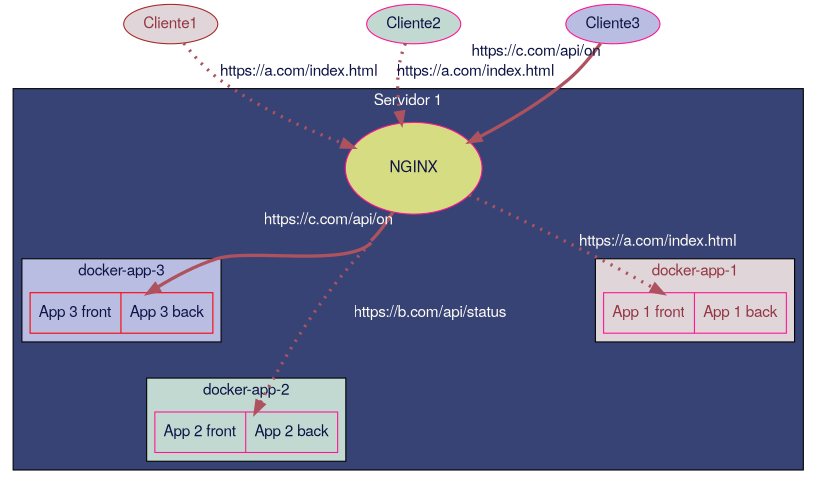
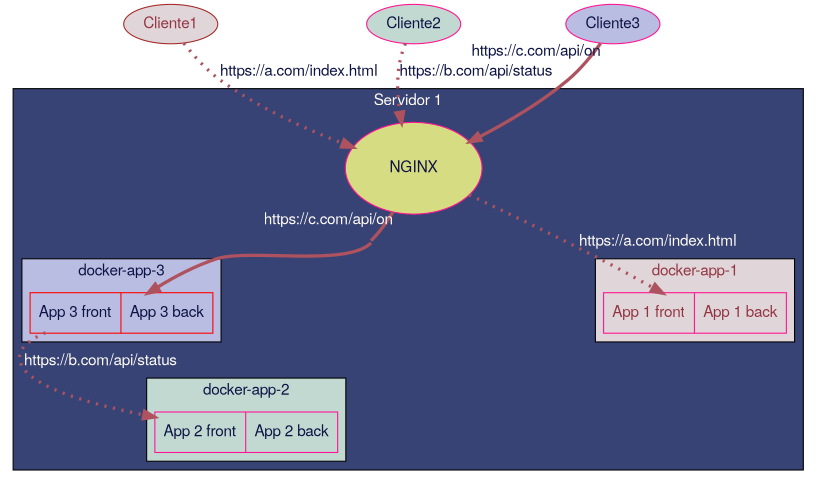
edge "Cliente2" -> "NGINX": label "https://a.com/index.html" -> "https://b.com/api/status"
edge "NGINX" -> "App 2 front": now "App 3 front" -> "App 2 front"
